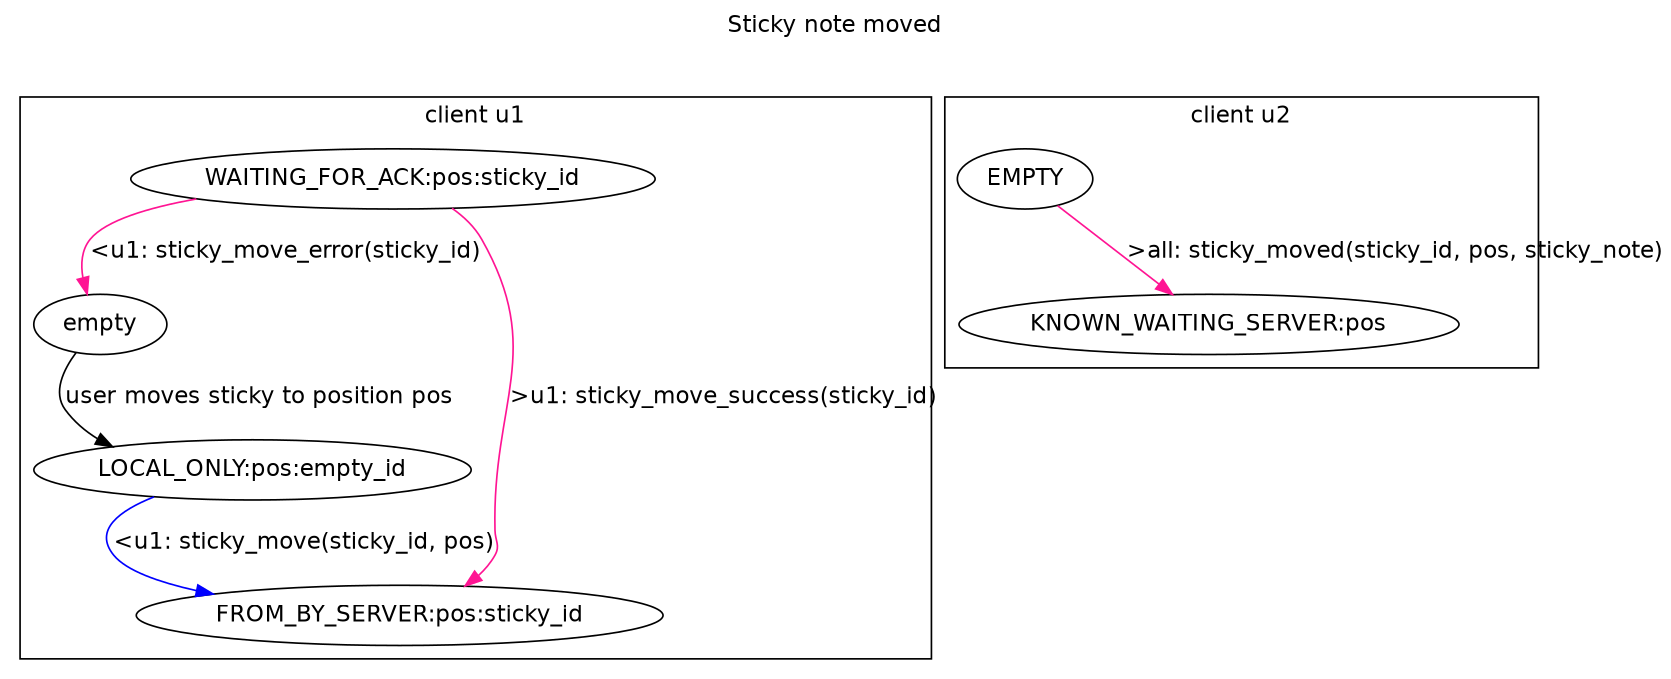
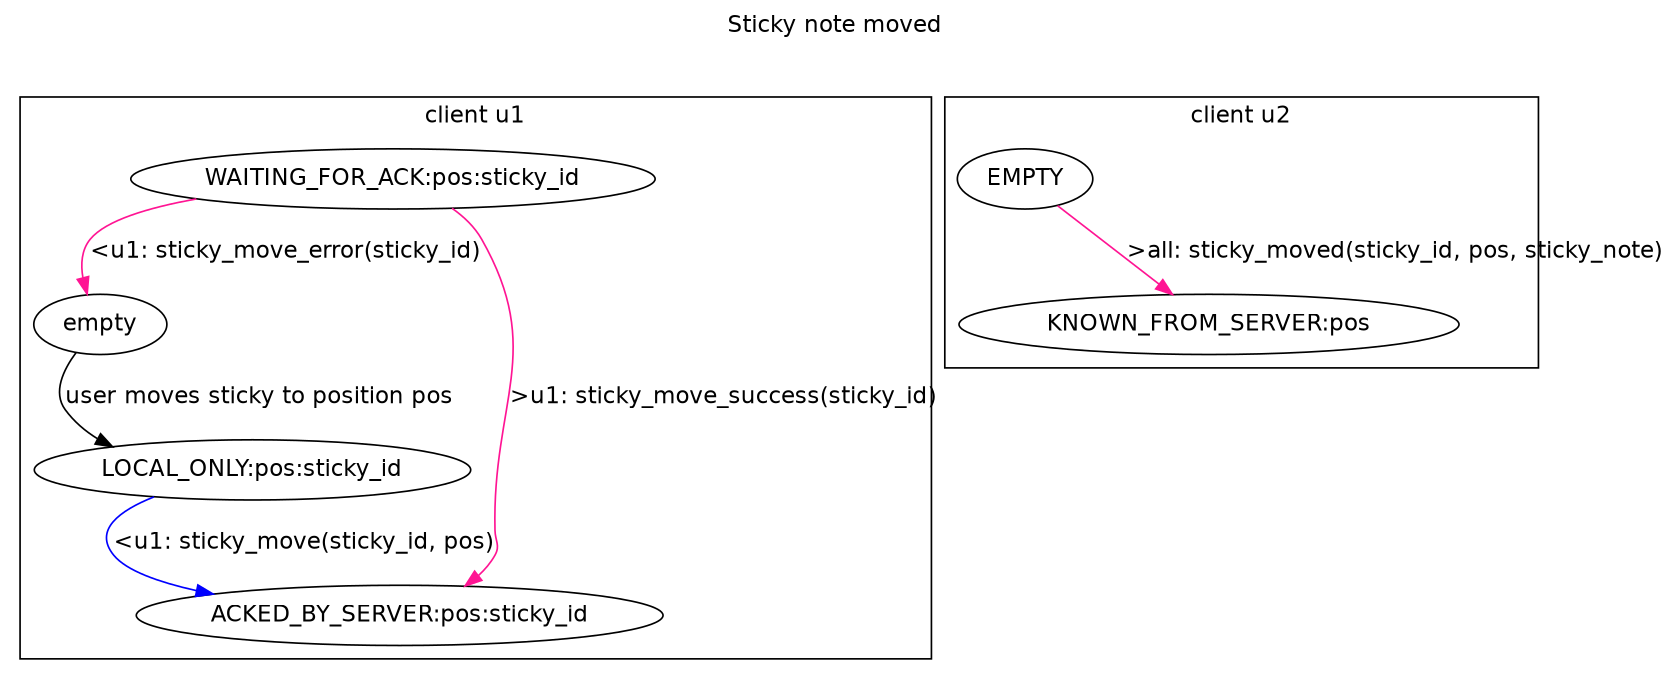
node "KNOWN_WAITING_SERVER:pos": label "KNOWN_WAITING_SERVER:pos" -> "KNOWN_FROM_SERVER:pos"
node "LOCAL_ONLY:pos:empty_id": label "LOCAL_ONLY:pos:empty_id" -> "LOCAL_ONLY:pos:sticky_id"
node "FROM_BY_SERVER:pos:sticky_id": label "FROM_BY_SERVER:pos:sticky_id" -> "ACKED_BY_SERVER:pos:sticky_id"
